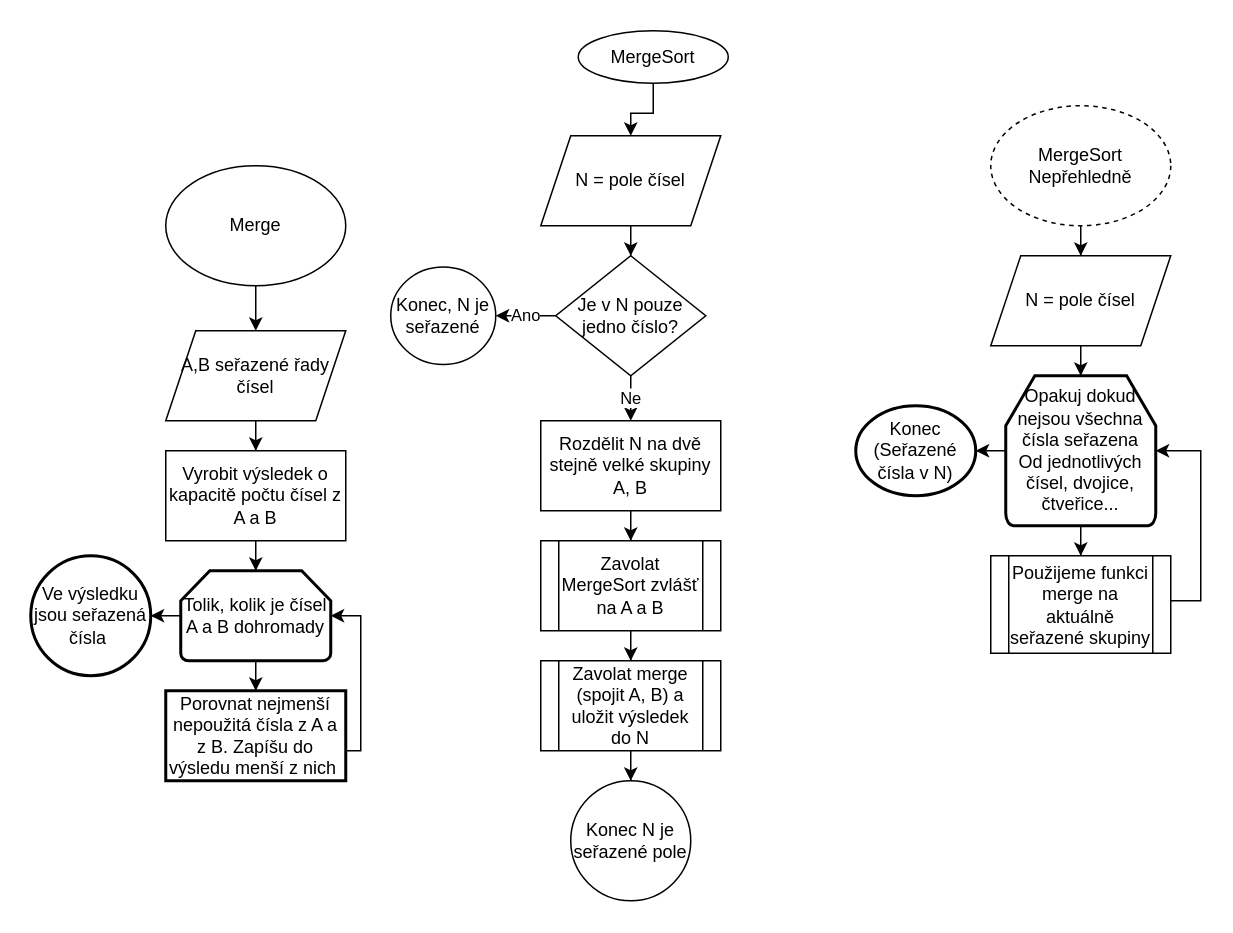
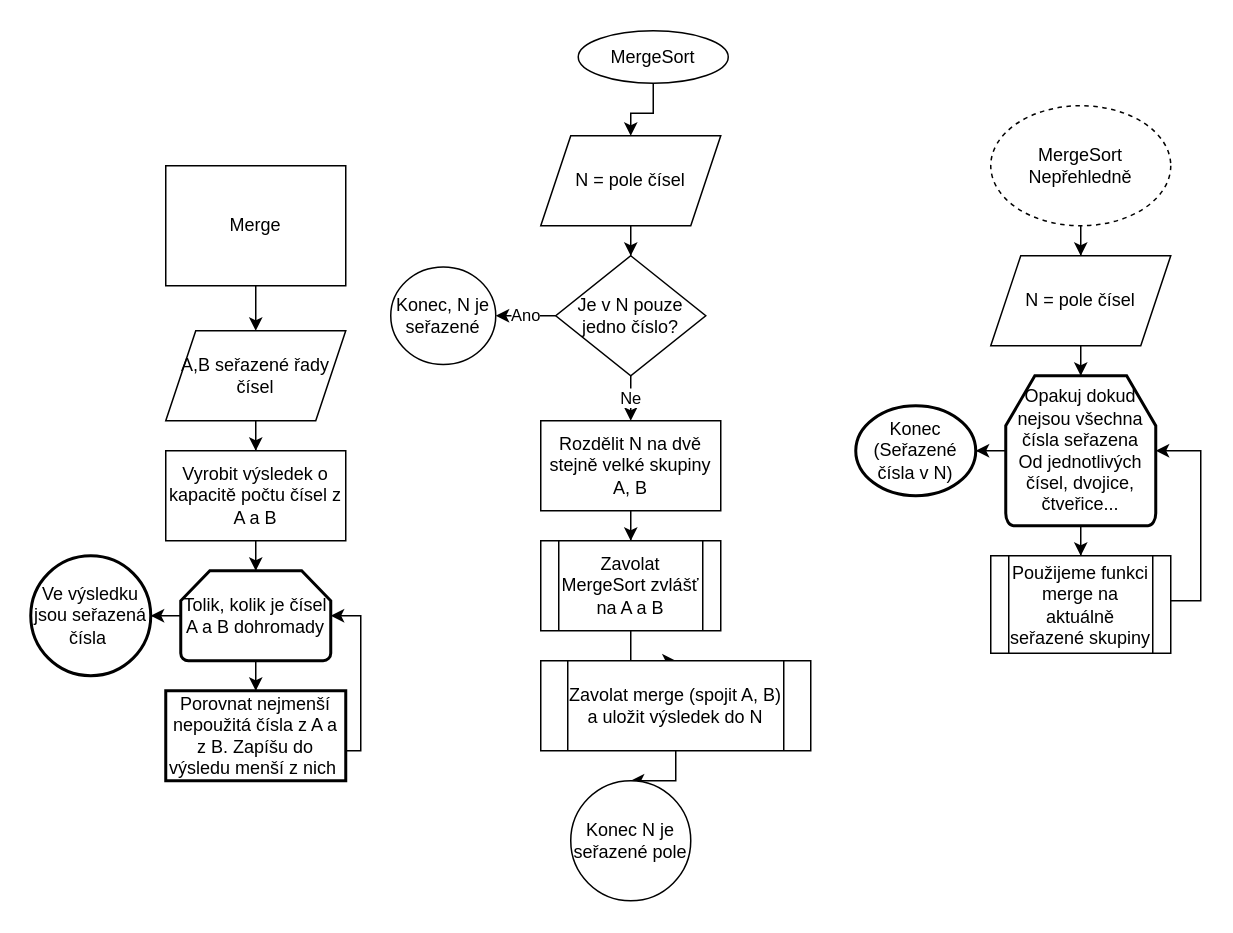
node "Merge": shape ellipse -> rectangle
node "Zavolat merge (spojit A, B) a uložit výsledek do N": size 180x90 -> 270x90
